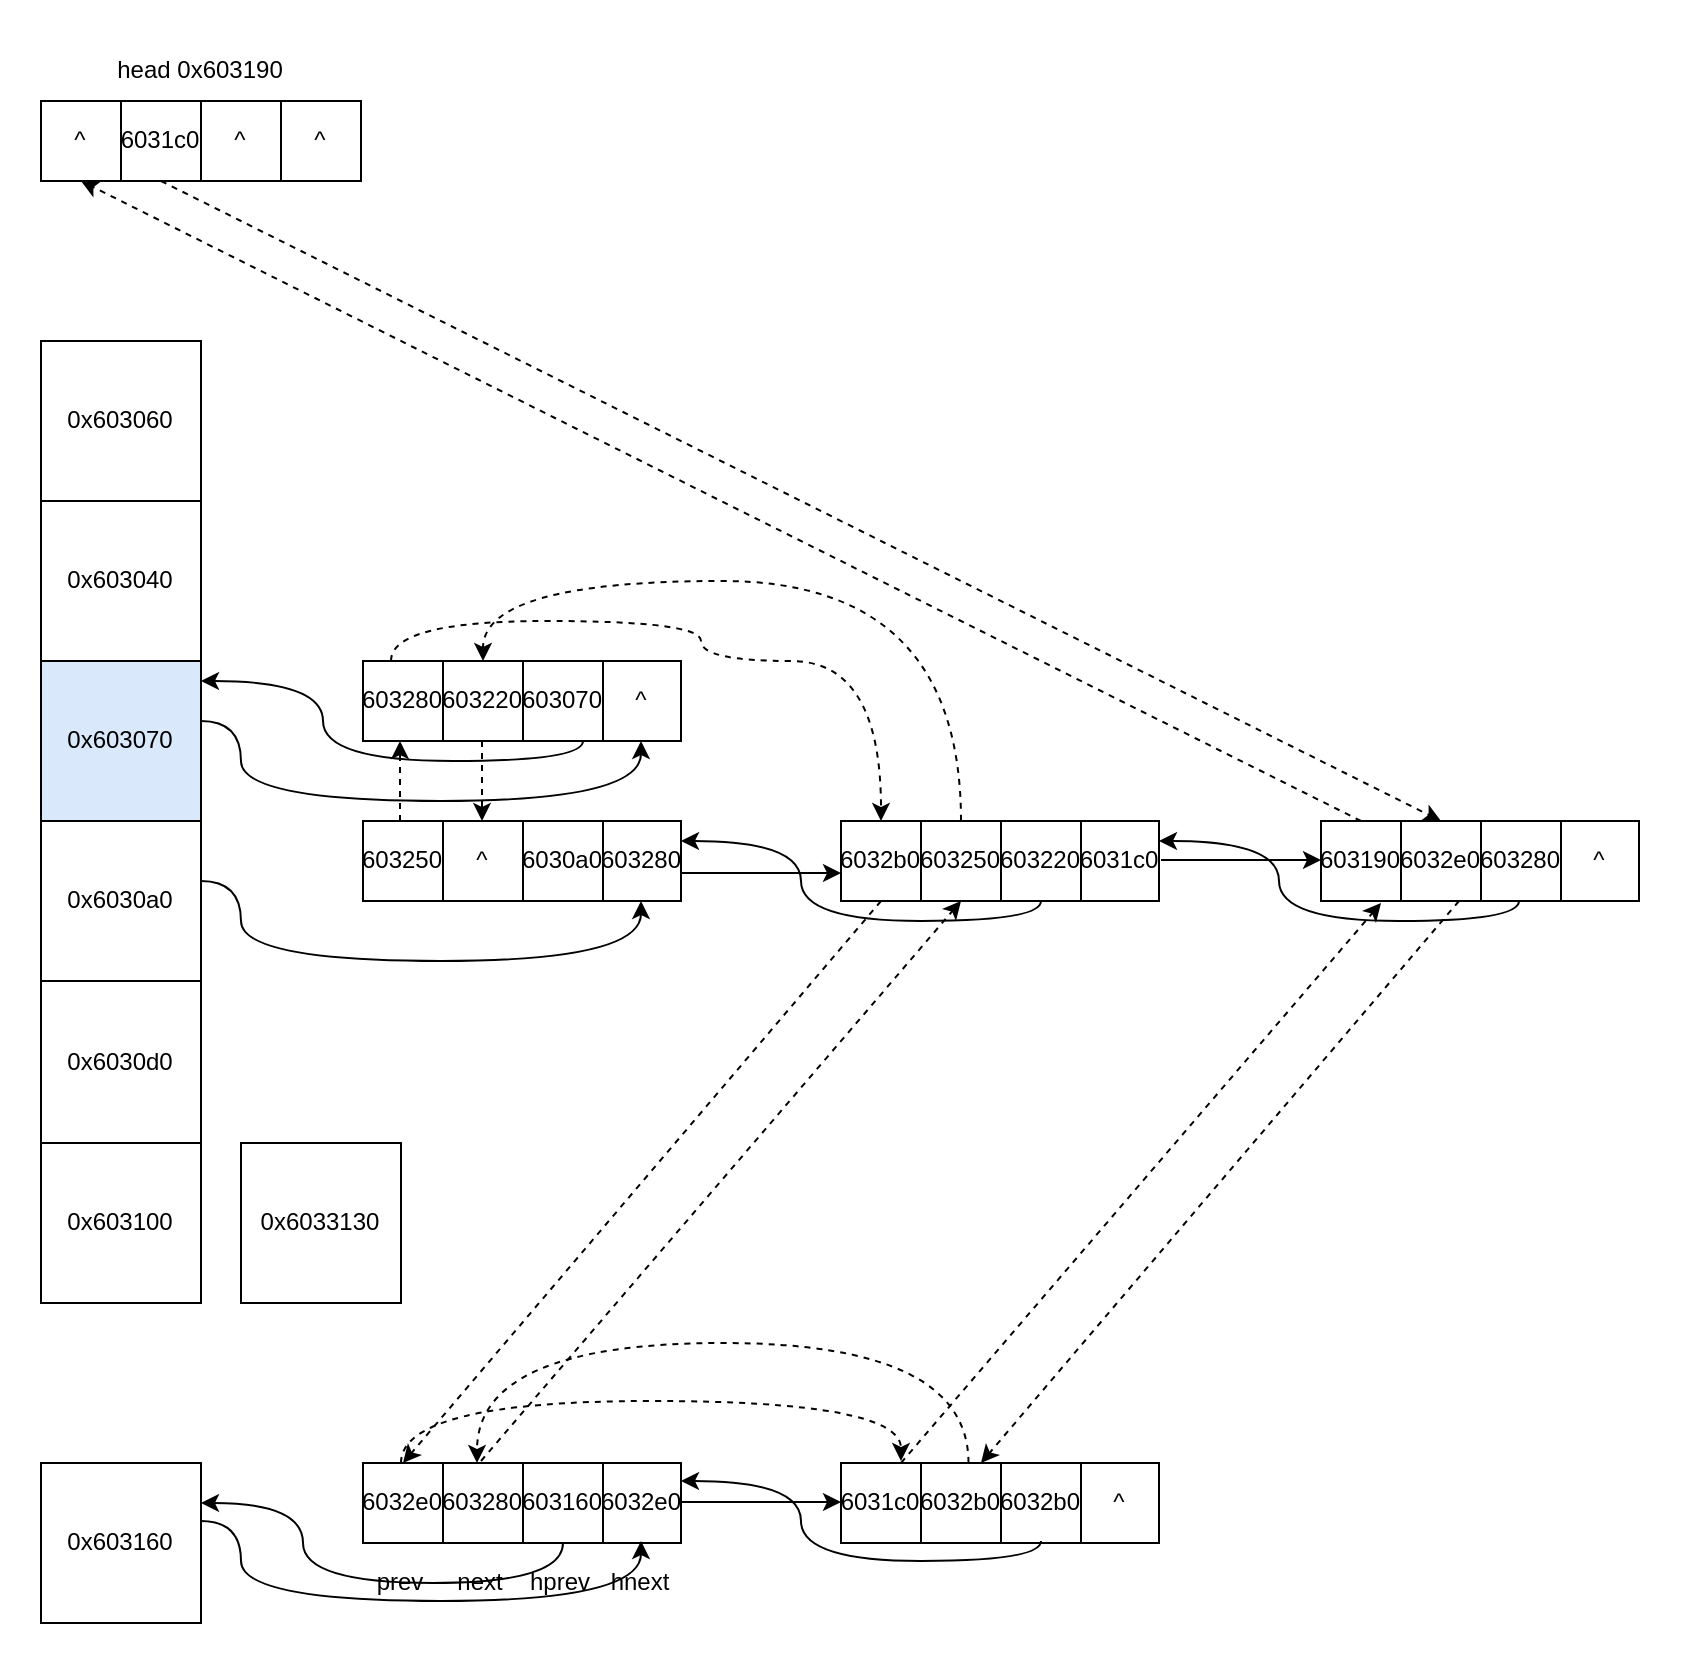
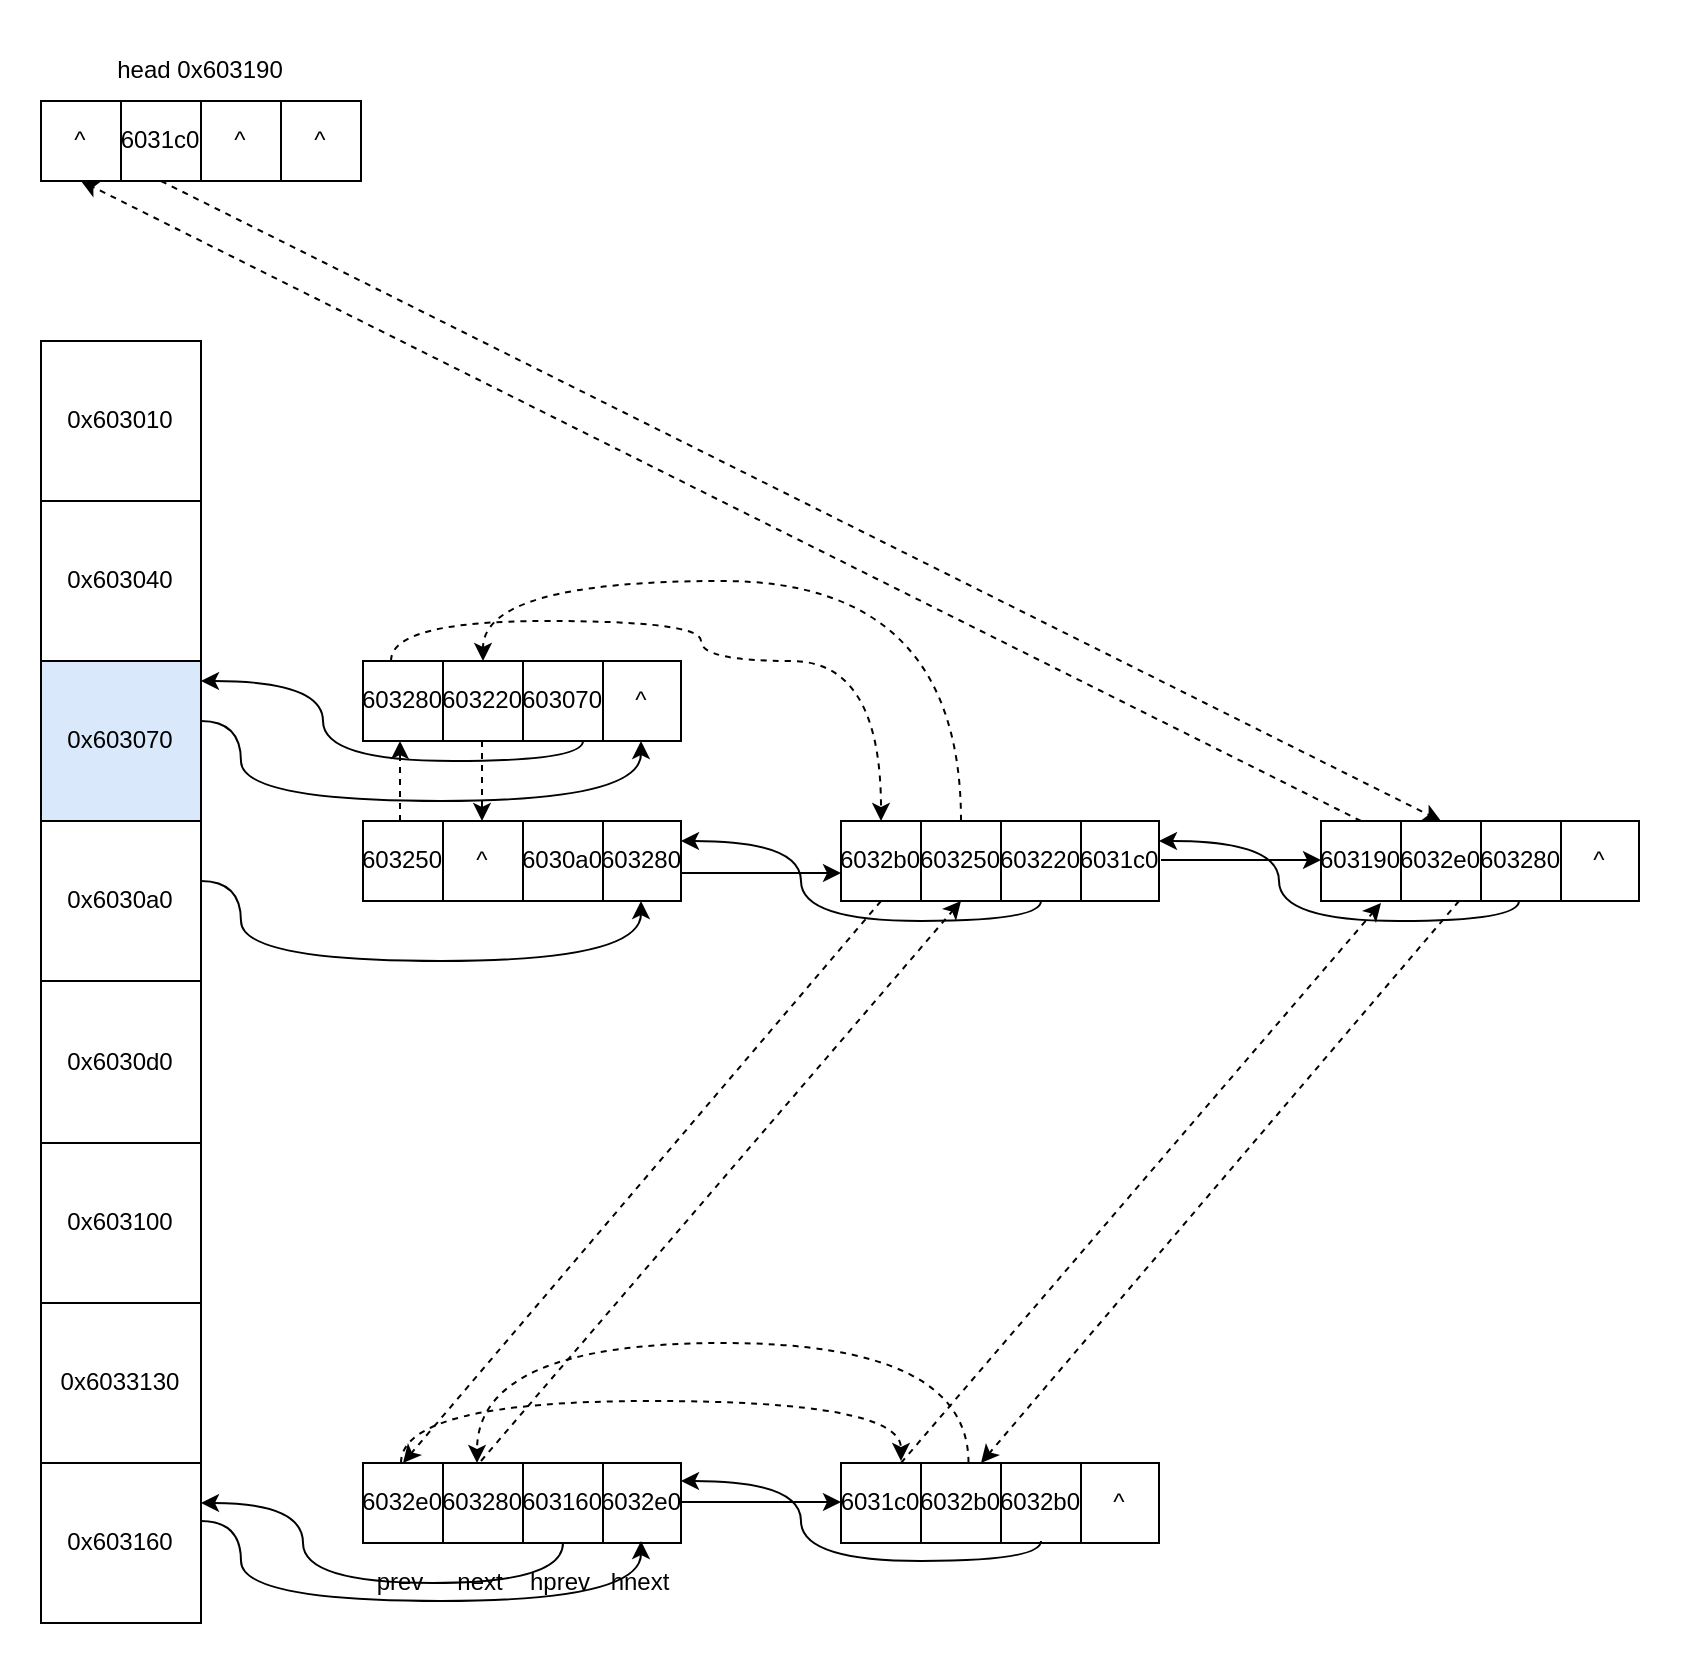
node "0x603060": label "0x603060" -> "0x603010"
node "0x6033130": moved (321, 1223) -> (121, 1383)
